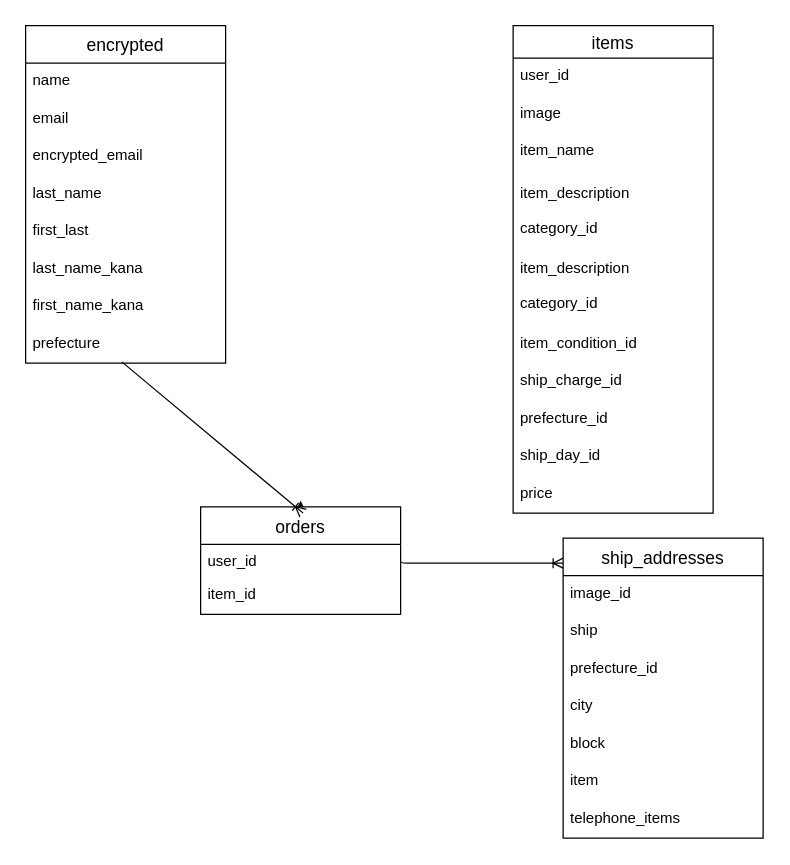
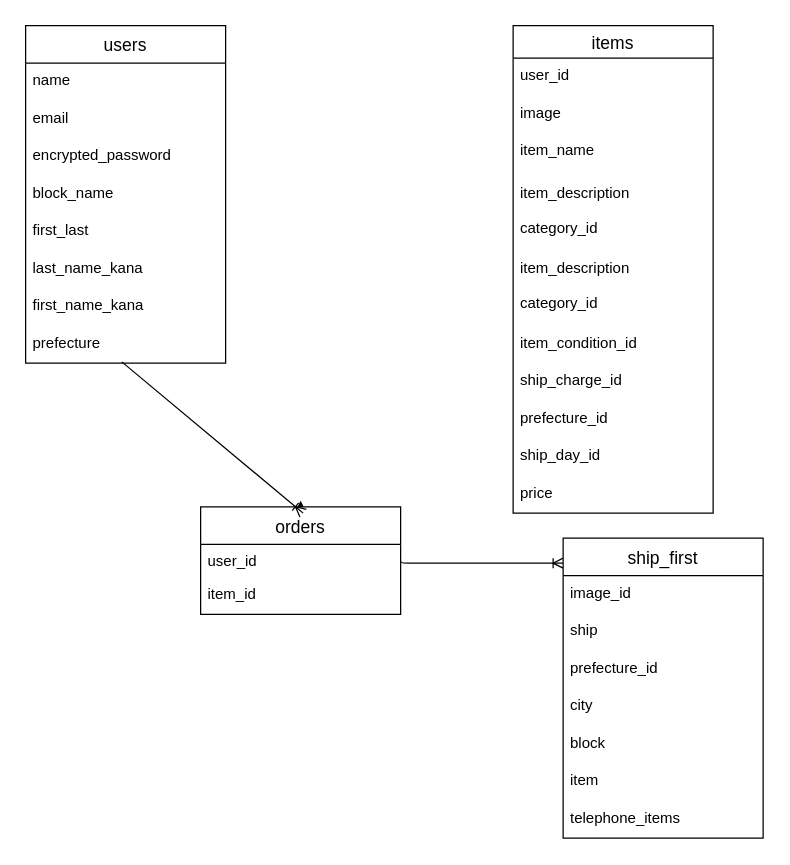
node "encrypted": label "encrypted" -> "users"
node "encrypted_email": label "encrypted_email" -> "encrypted_password"
node "last_name": label "last_name" -> "block_name"
node "ship_addresses": label "ship_addresses" -> "ship_first"
